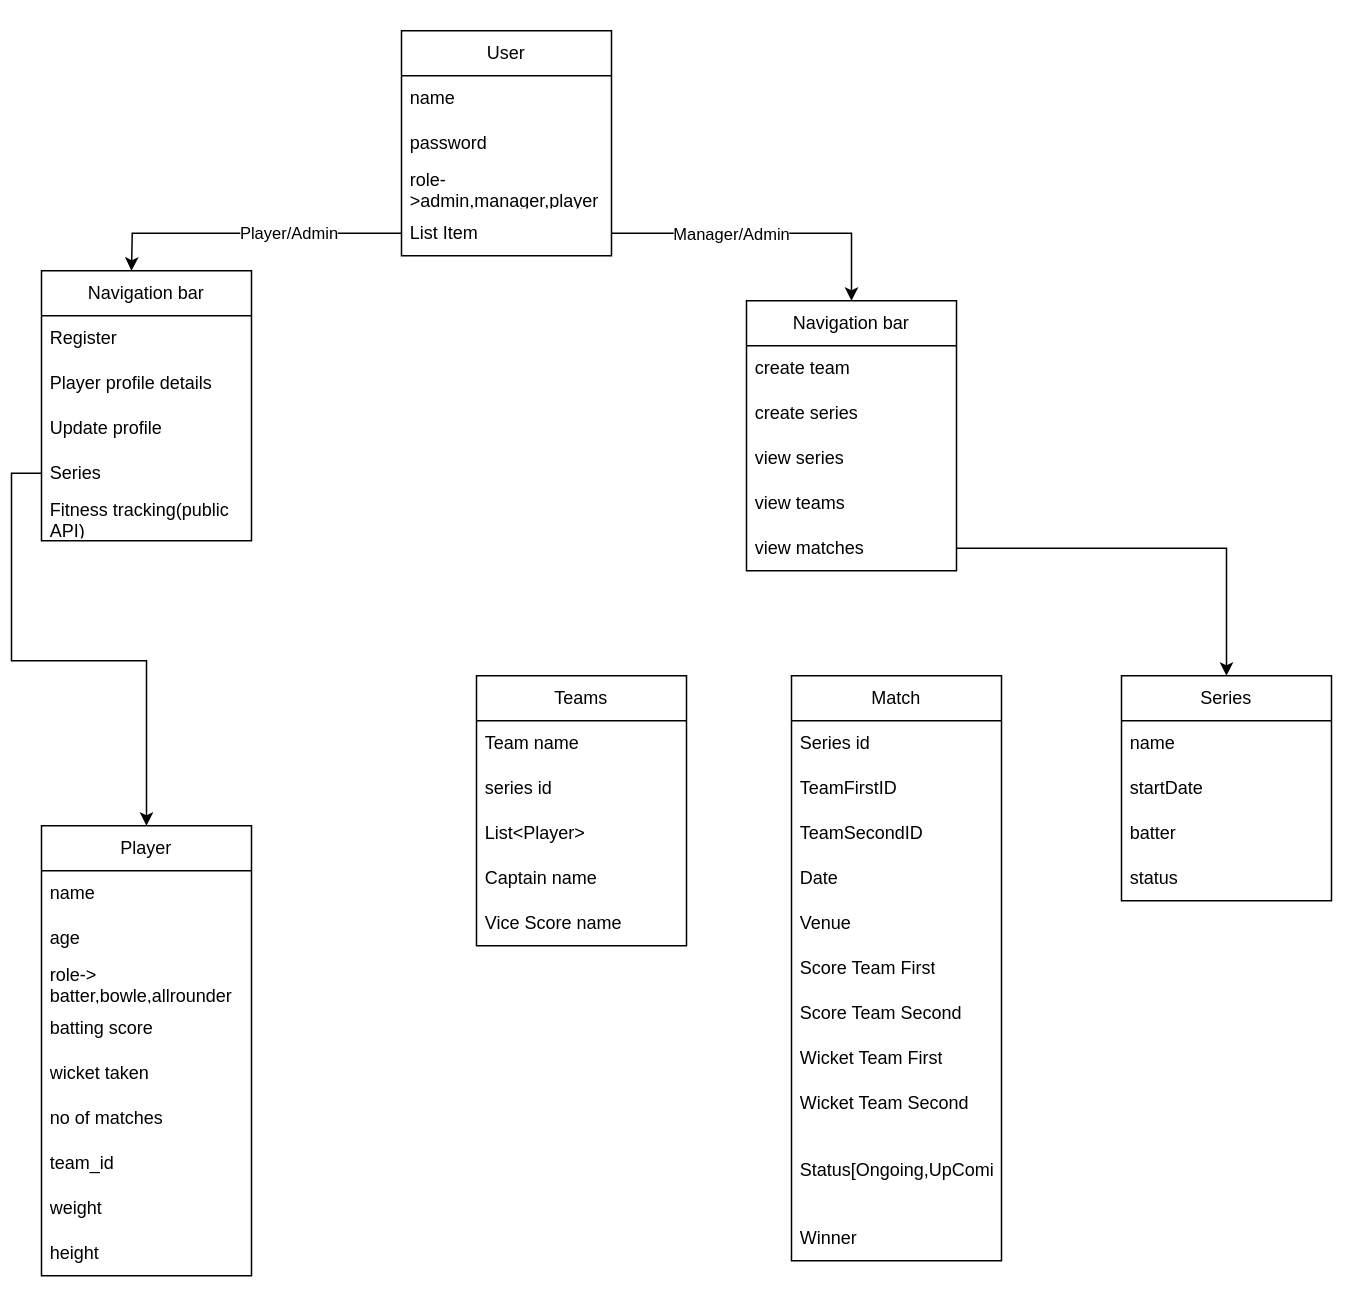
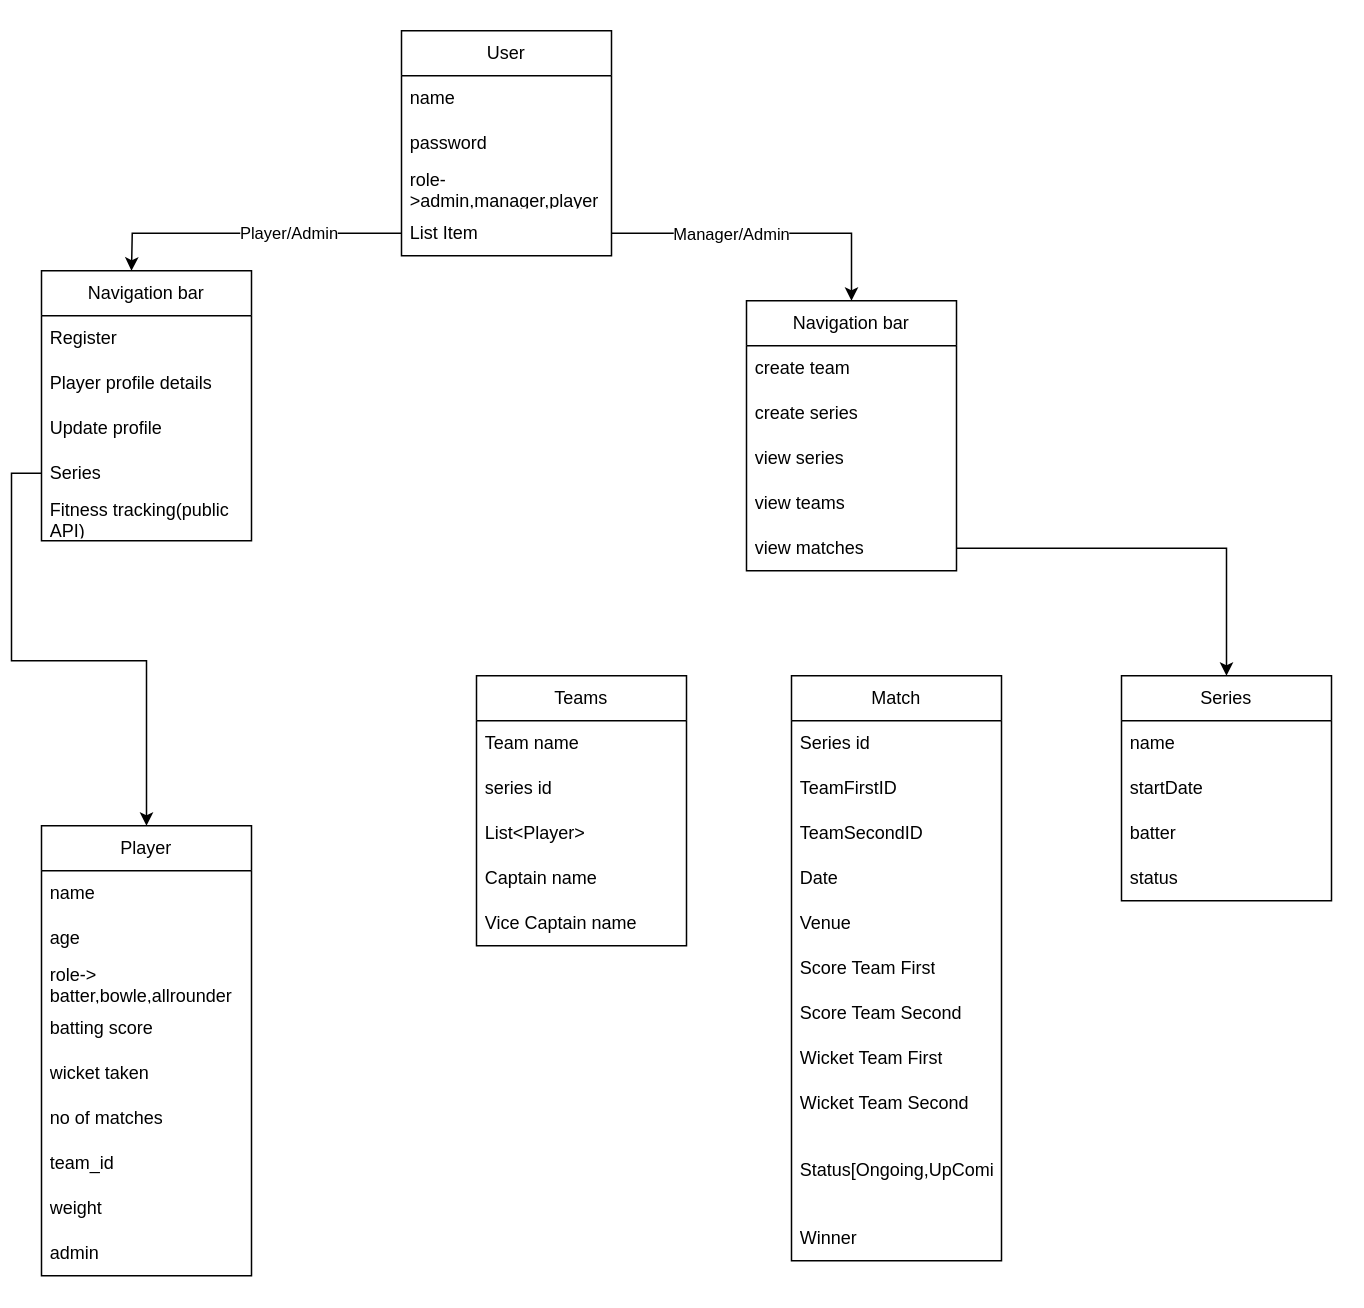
node "Vice Score name": label "Vice Score name" -> "Vice Captain name"
node "height": label "height" -> "admin"
